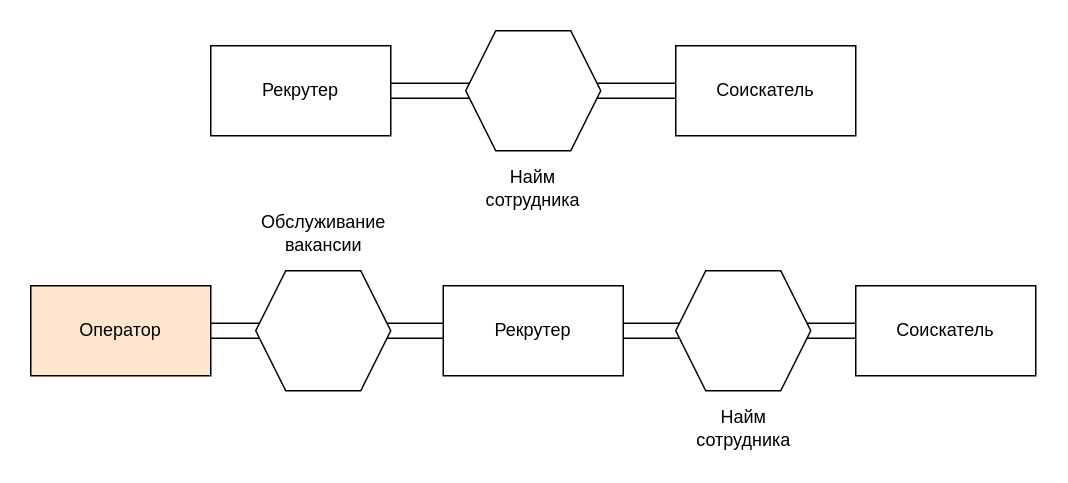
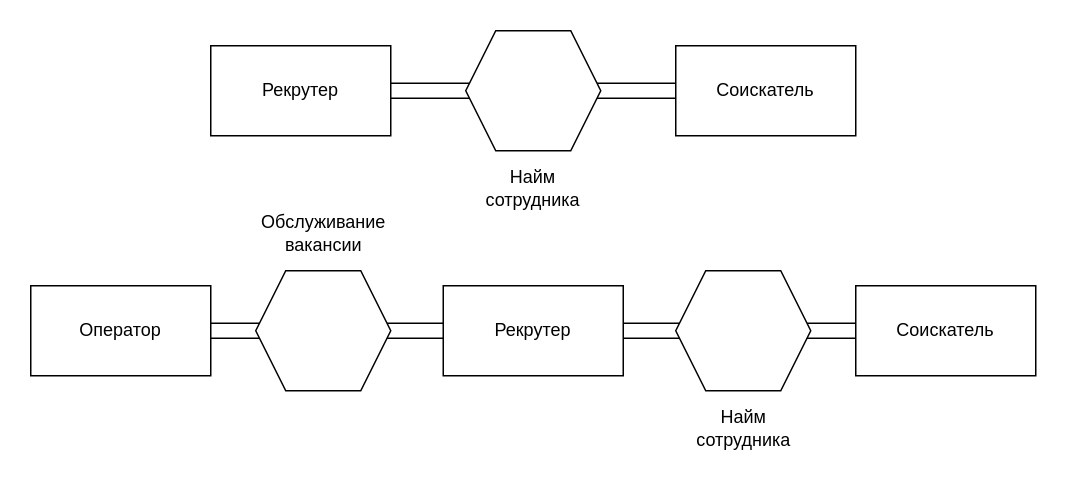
node "Оператор": fillcolor #ffe6cc -> #ffffff
